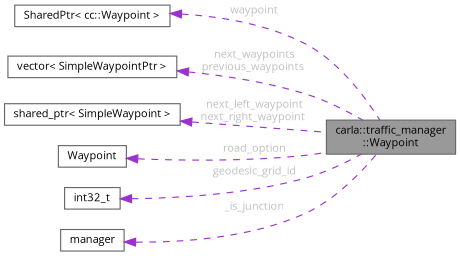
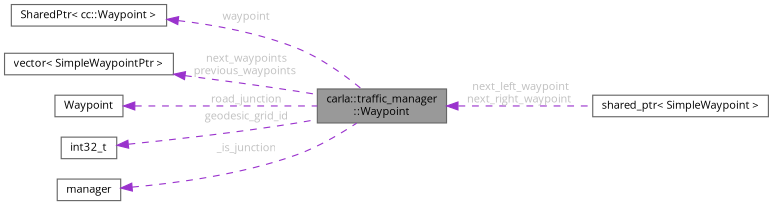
edge "carla::traffic_manager ::Waypoint" -> "shared_ptr< SimpleWaypoint >": reversed
edge "carla::traffic_manager ::Waypoint" -> "Waypoint": label " road_option" -> " road_junction"
